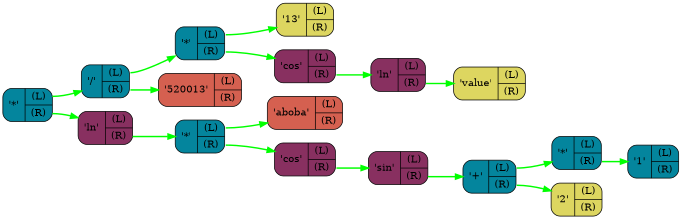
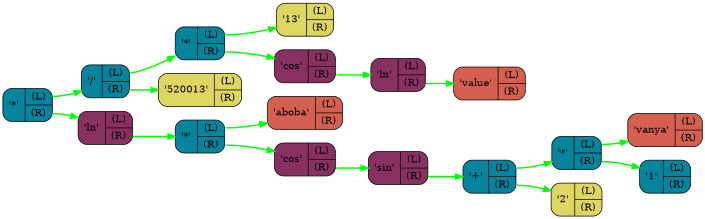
node "'value'": fillcolor #ddd660 -> #d56050
node "'520013'": fillcolor #d56050 -> #ddd660
node "'vanya'": added
